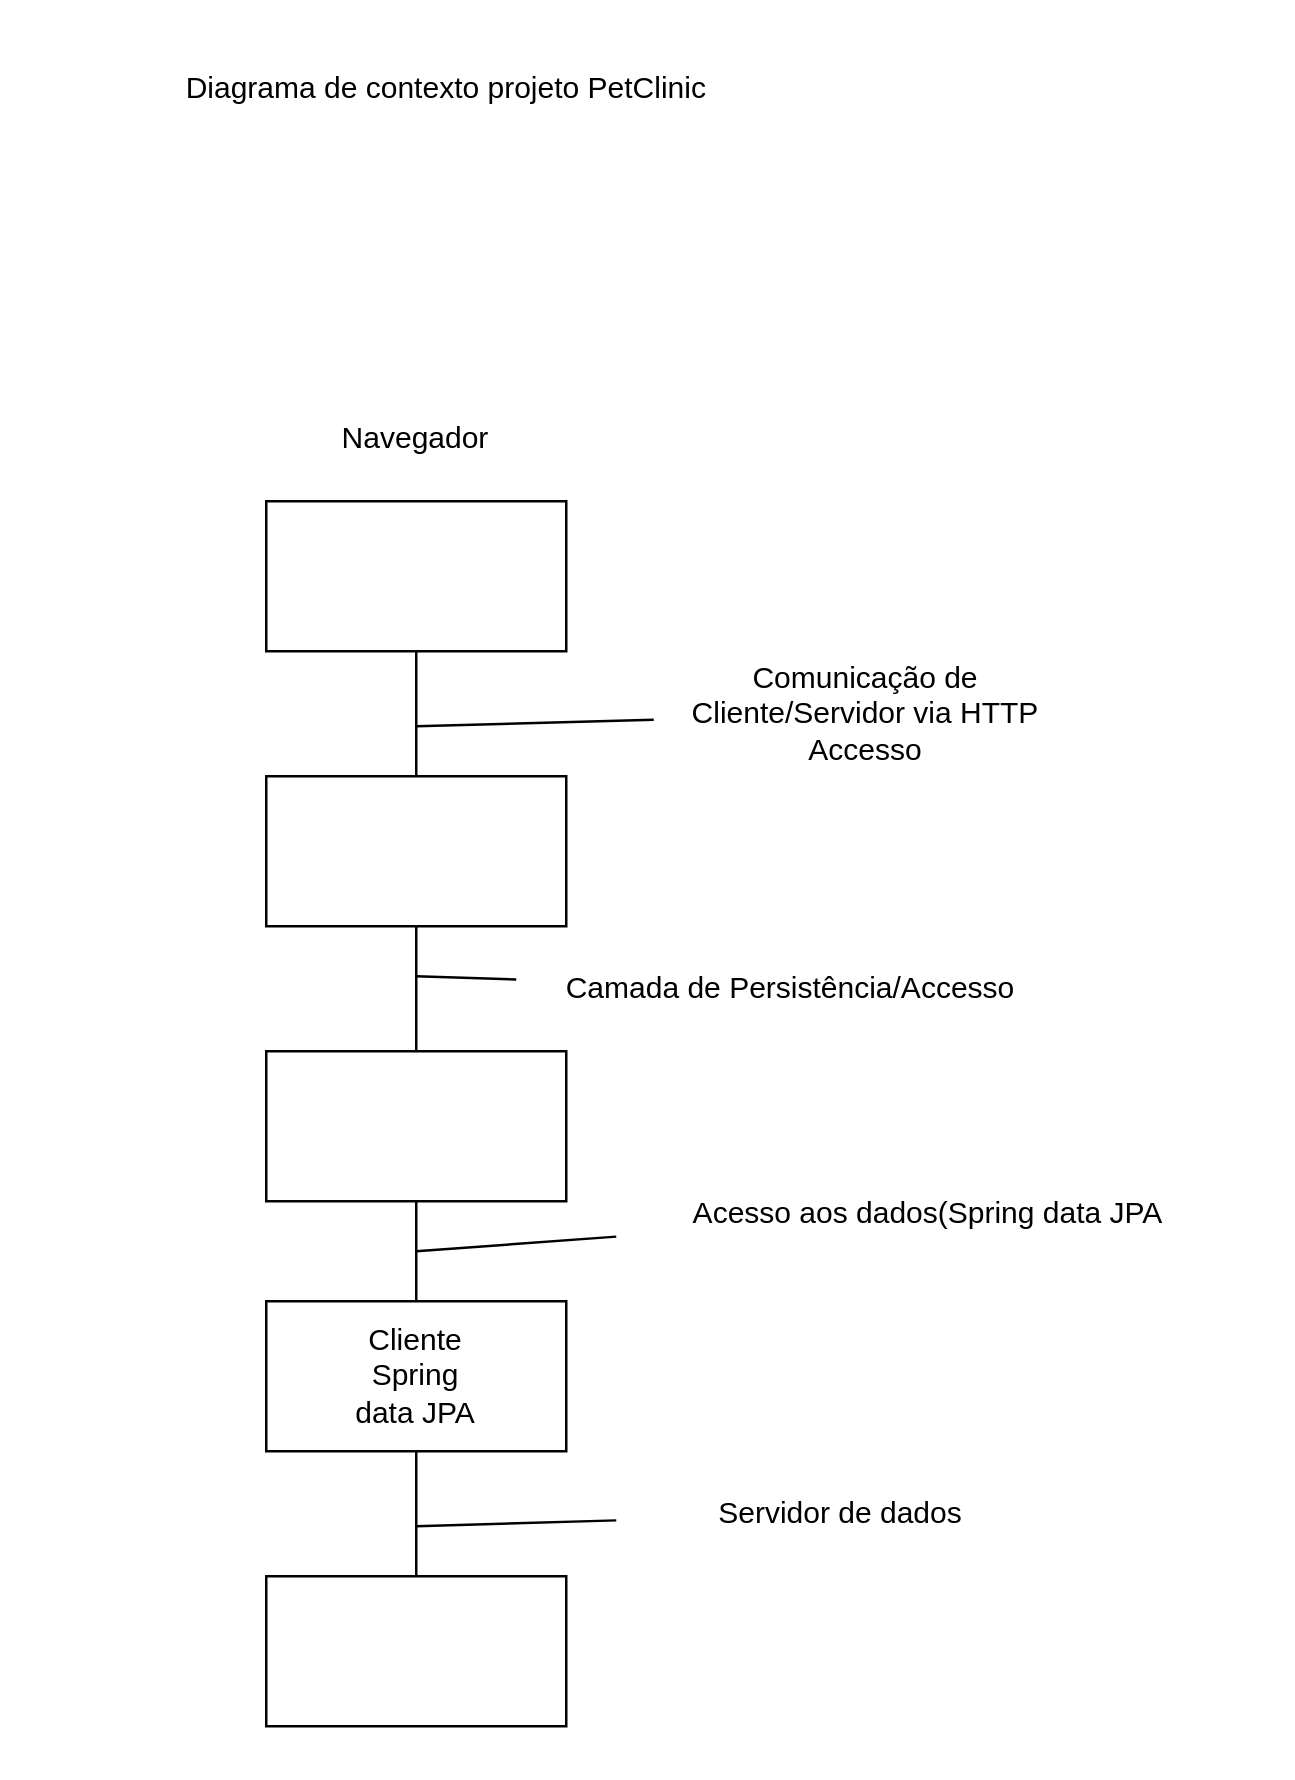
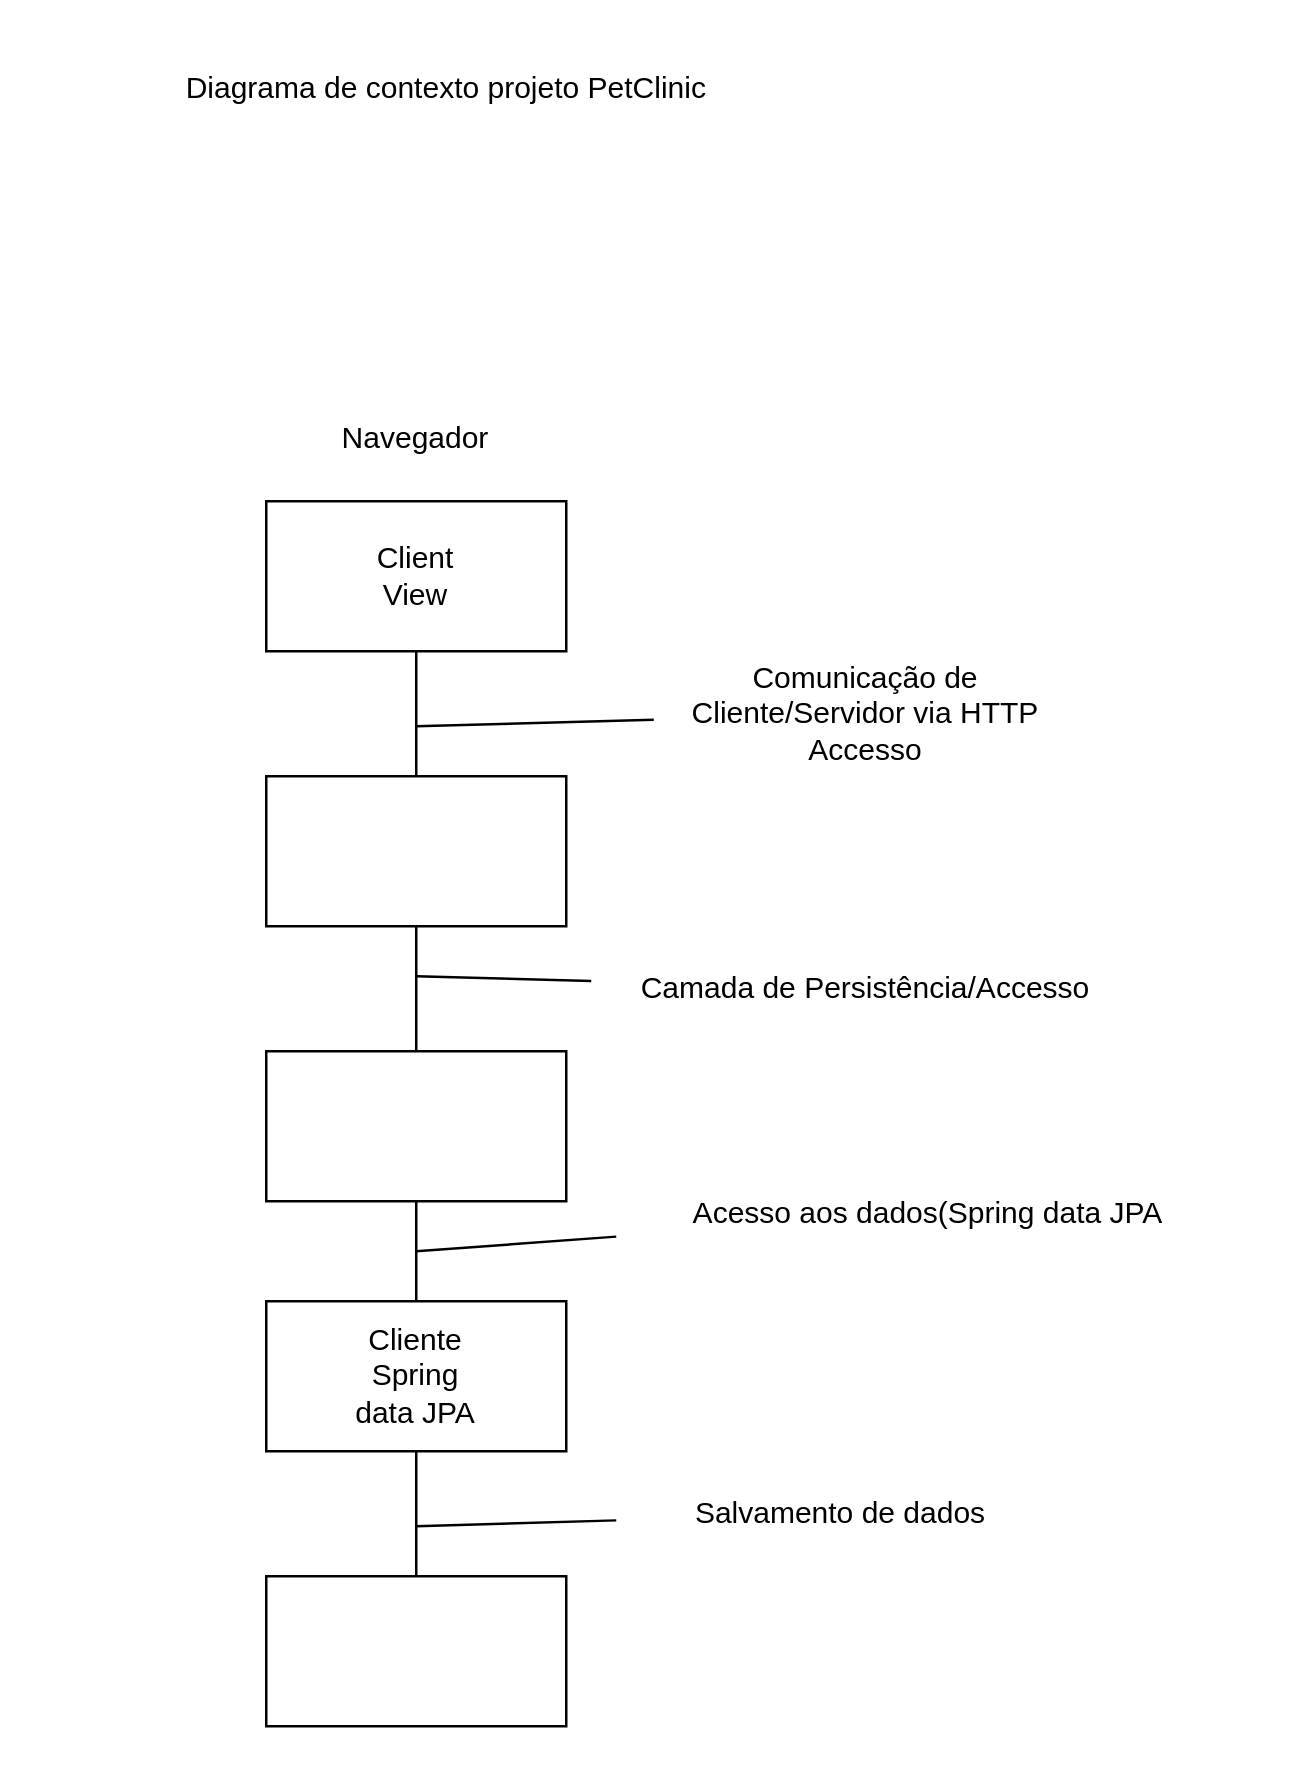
node "Client View": added
node "Camada de Persistência/Accesso": moved (791, 989) -> (866, 989)
node "Servidor de dados": label "Servidor de dados" -> "Salvamento de dados"
